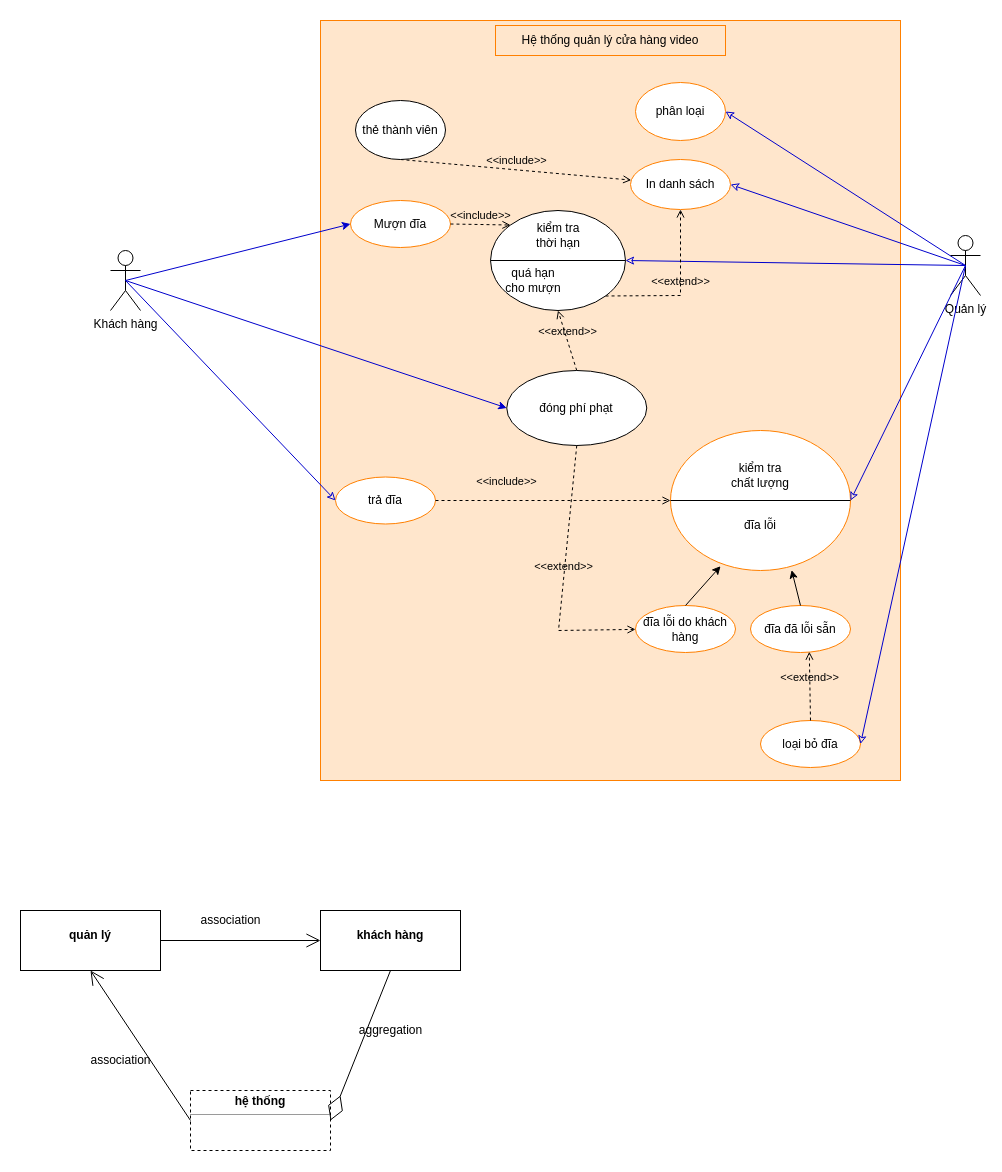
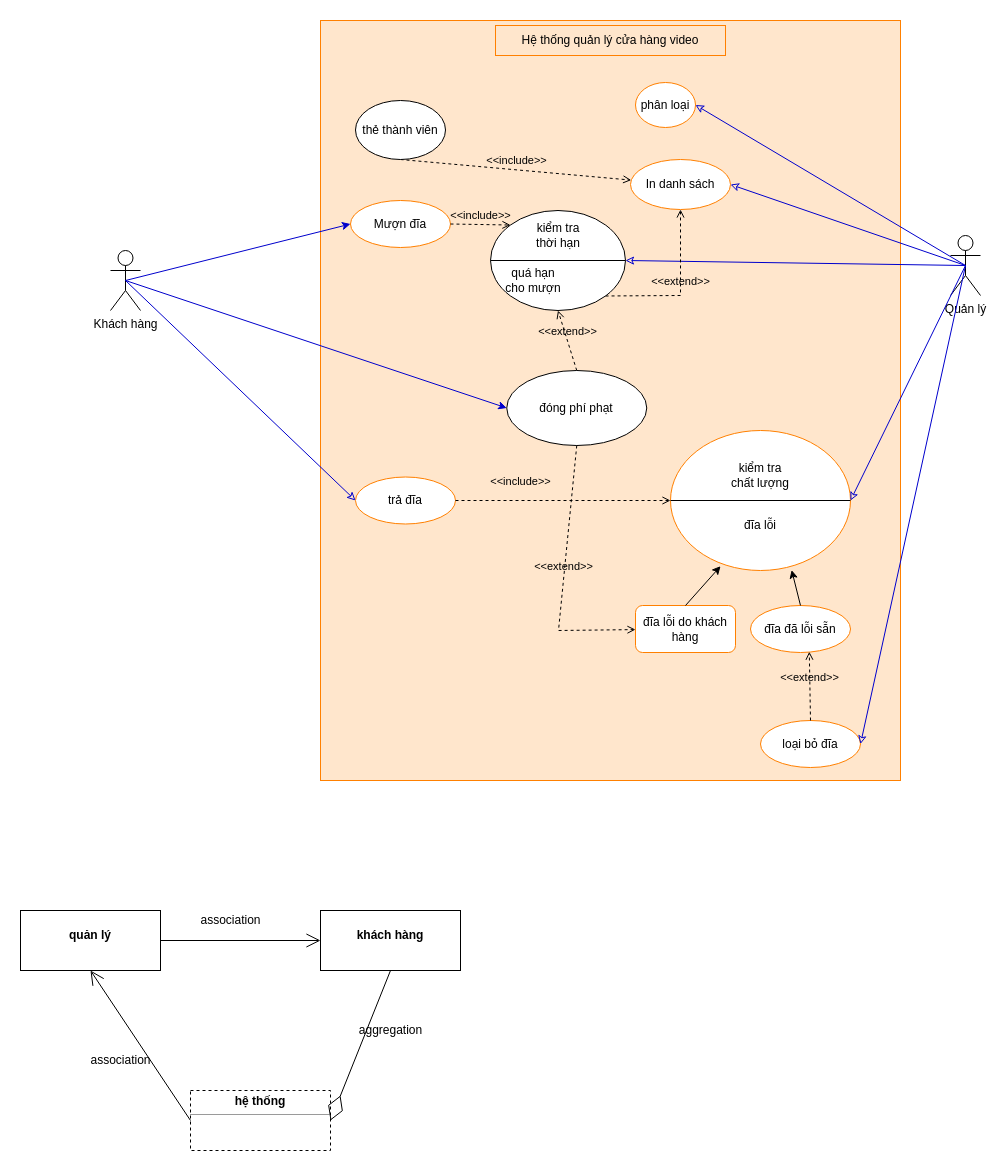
node "phân loại": size 90x58 -> 60x45
node "trả đĩa": moved (386, 501) -> (406, 501)
node "đĩa lỗi do khách hàng": shape ellipse -> rounded rectangle
